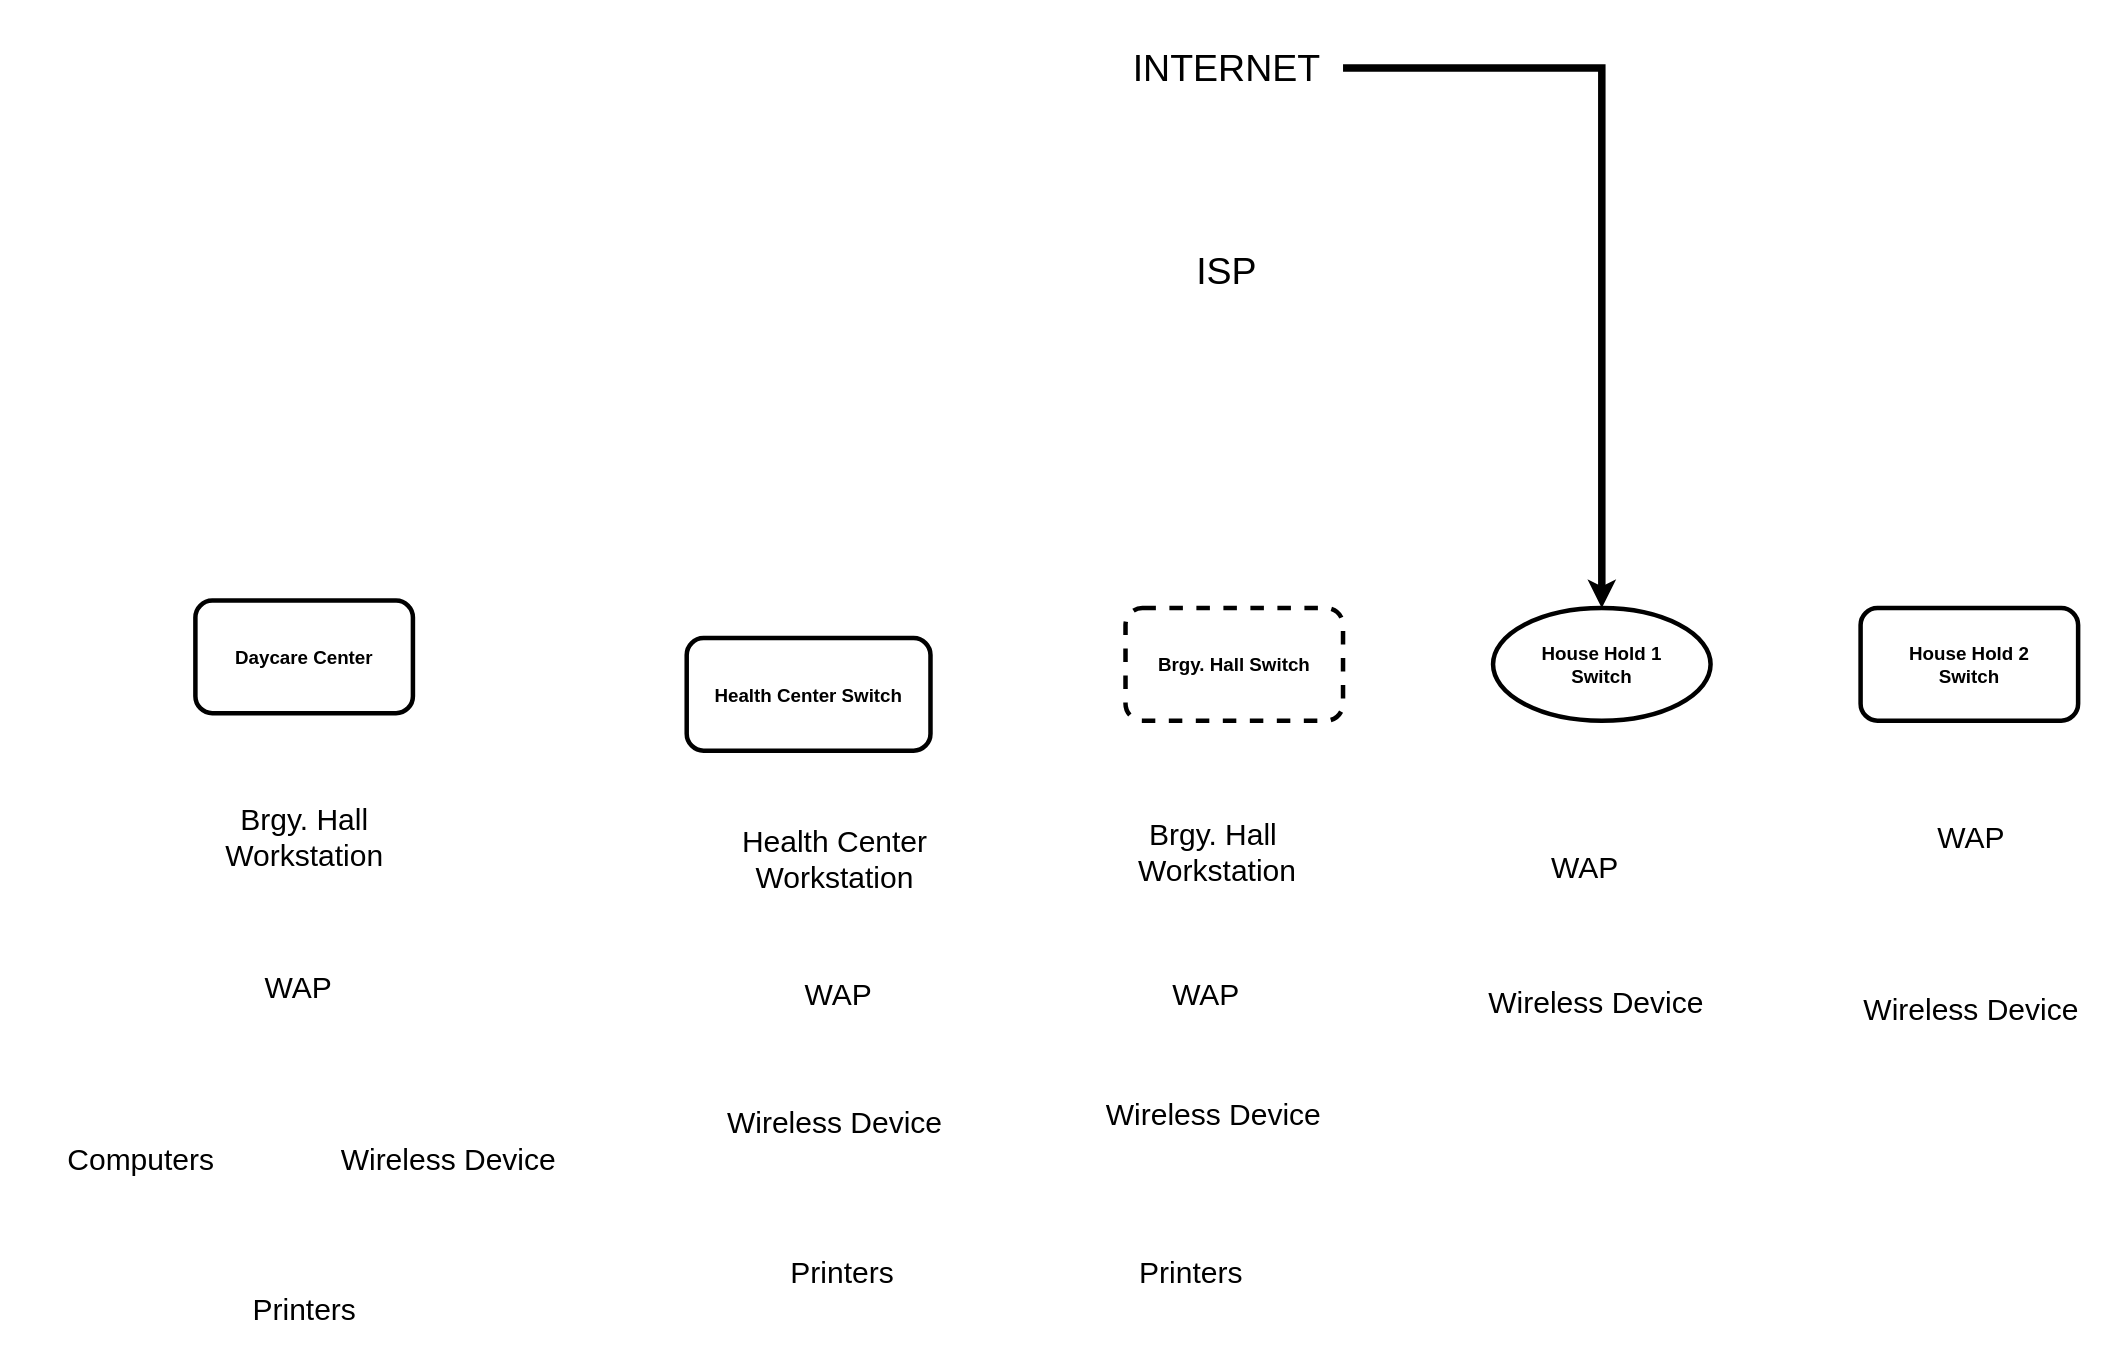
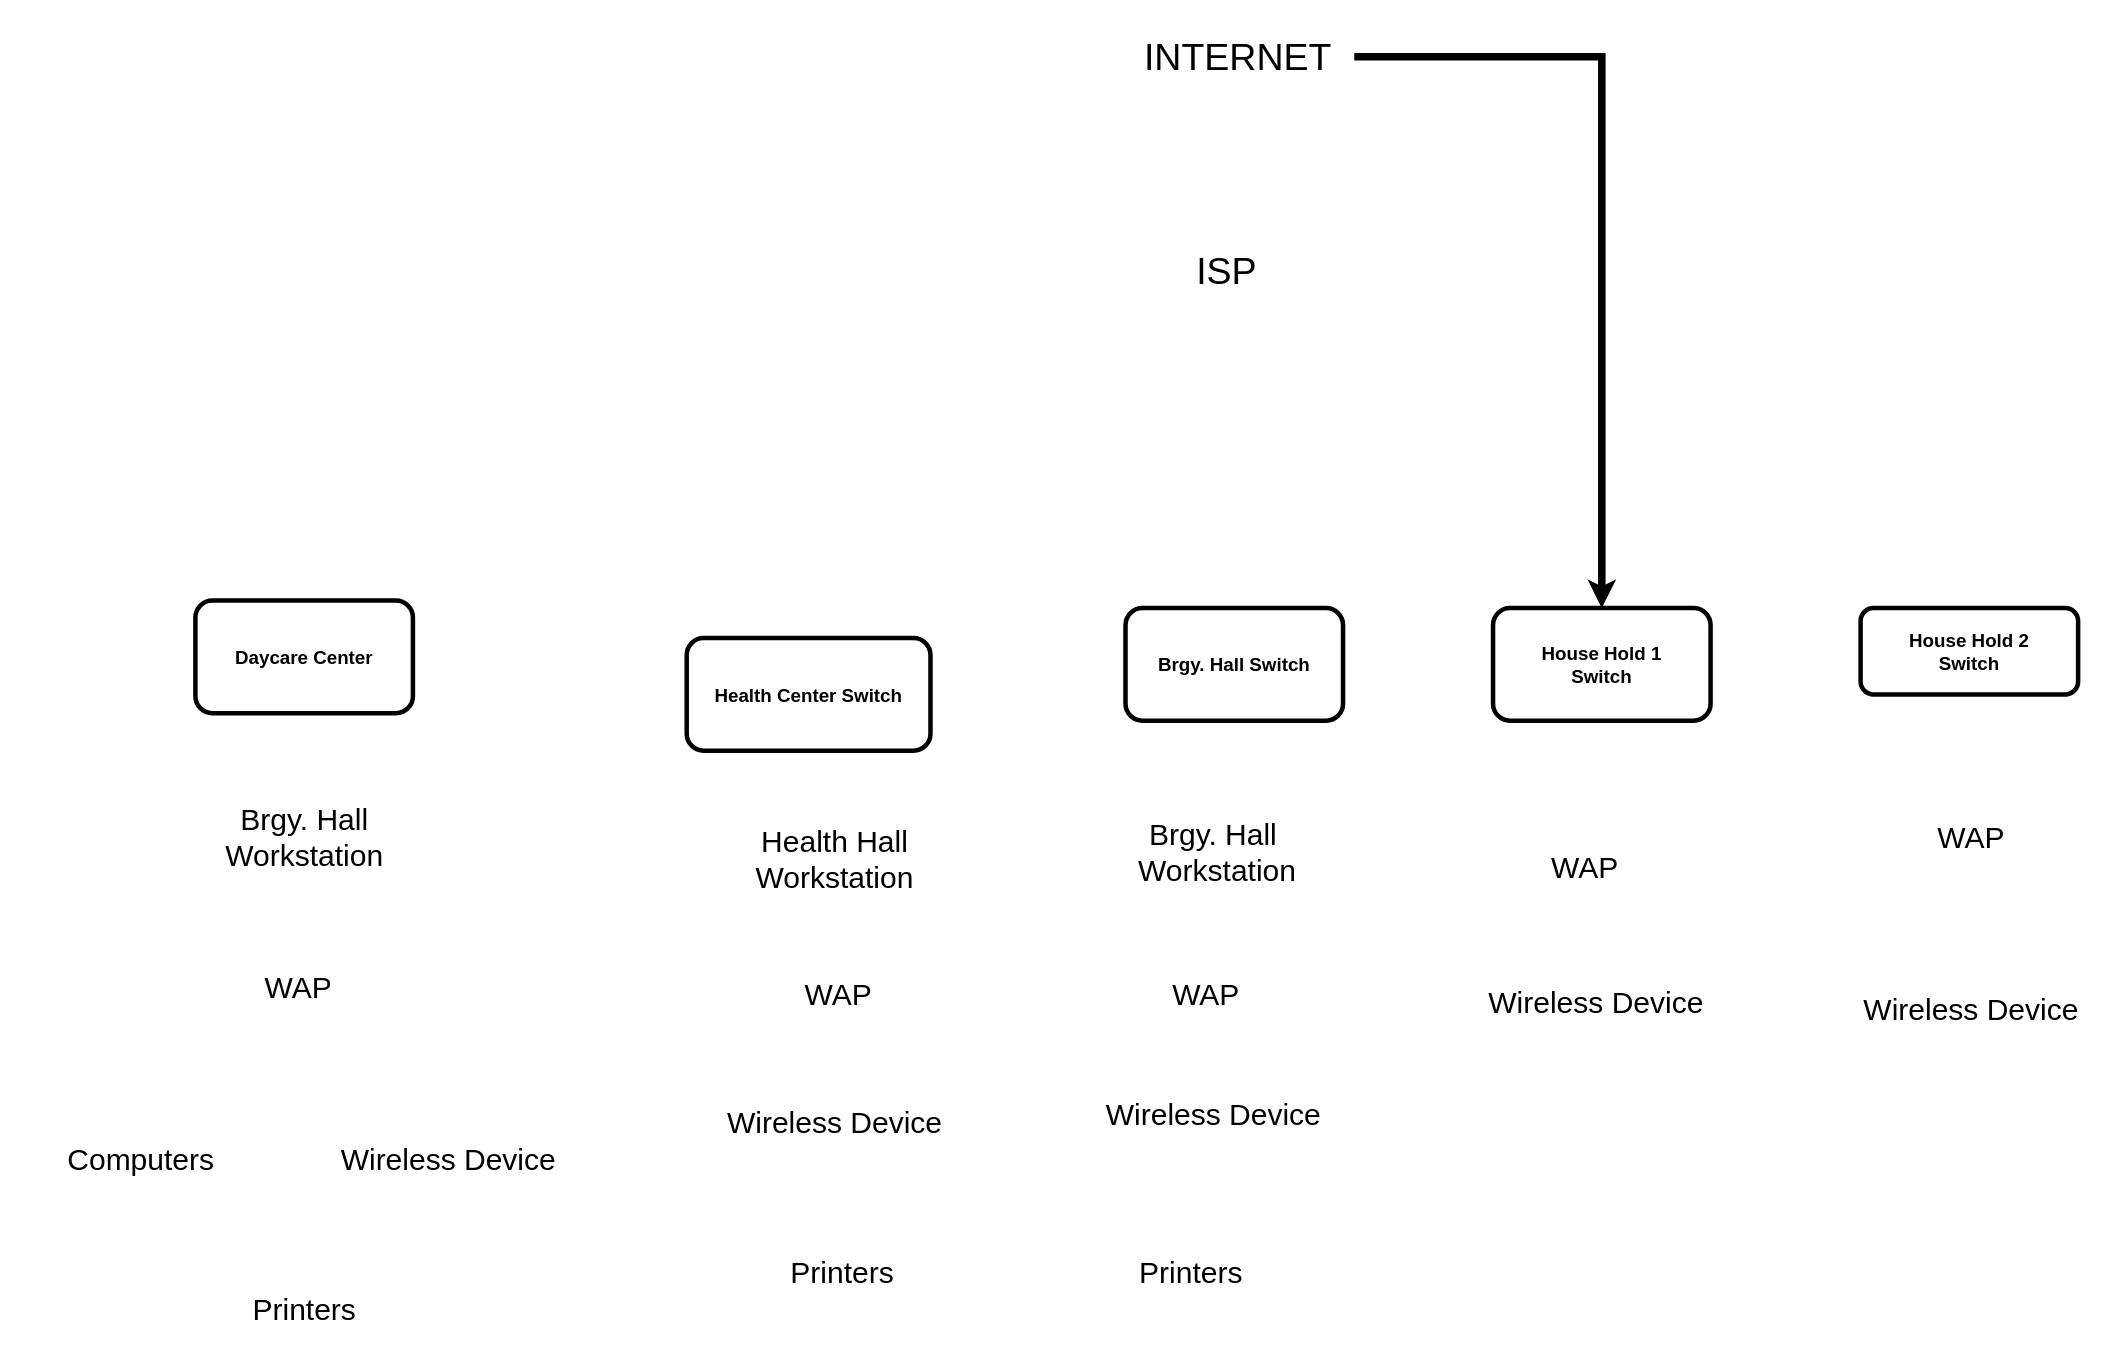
node "INTERNET": moved (1227, 68) -> (1238, 57)
node "Brgy. Hall Switch": style dashed -> solid
node "House Hold 1 Switch": shape ellipse -> rounded rectangle
node "House Hold 2 Switch": size 218x113 -> 218x86
node "Health Center Workstation": label "Health Center Workstation" -> "Health Hall Workstation"
